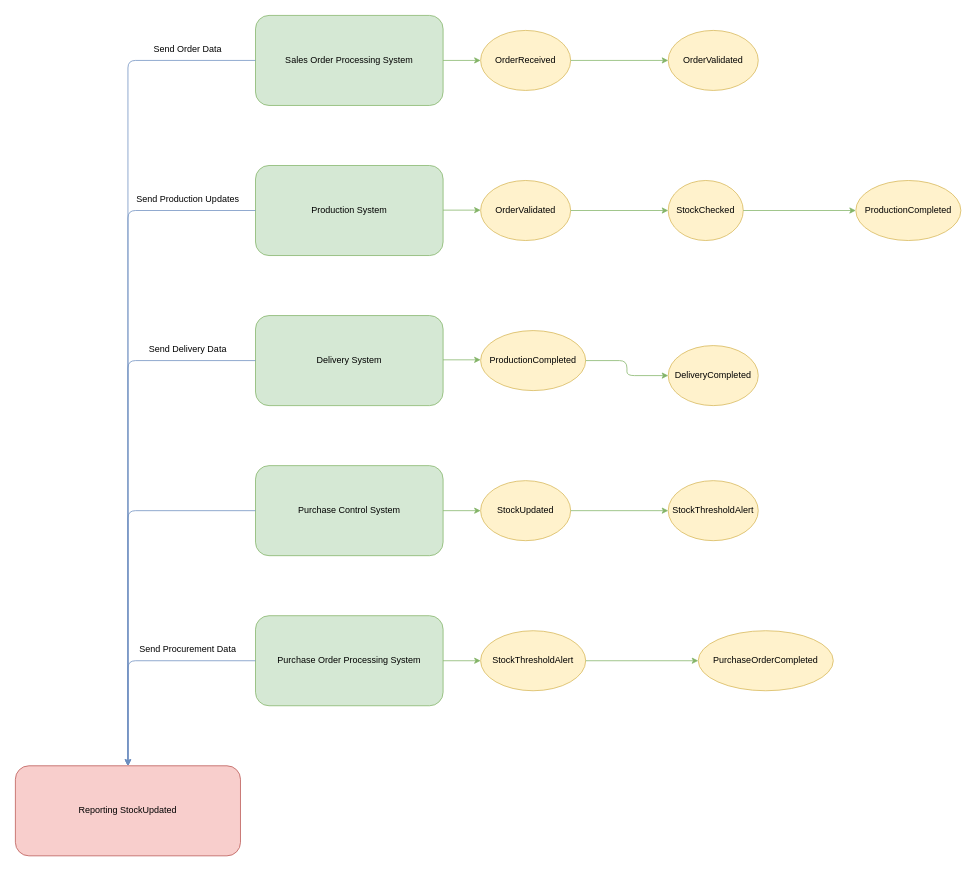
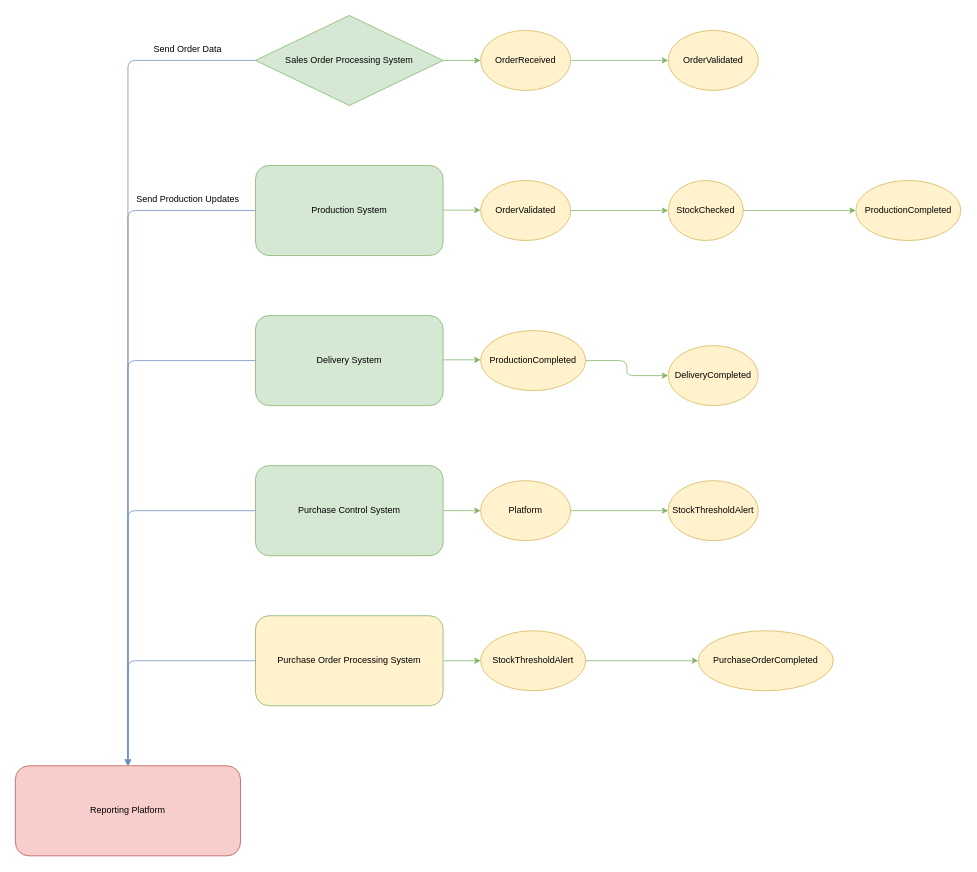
node "Sales Order Processing System": shape rounded rectangle -> diamond
node "Send Delivery Data": removed
node "StockUpdated": label "StockUpdated" -> "Platform"
node "Send Procurement Data": removed
node "Purchase Order Processing System": fillcolor #d5e8d4 -> #fff2cc
node "Reporting StockUpdated": label "Reporting StockUpdated" -> "Reporting Platform"
